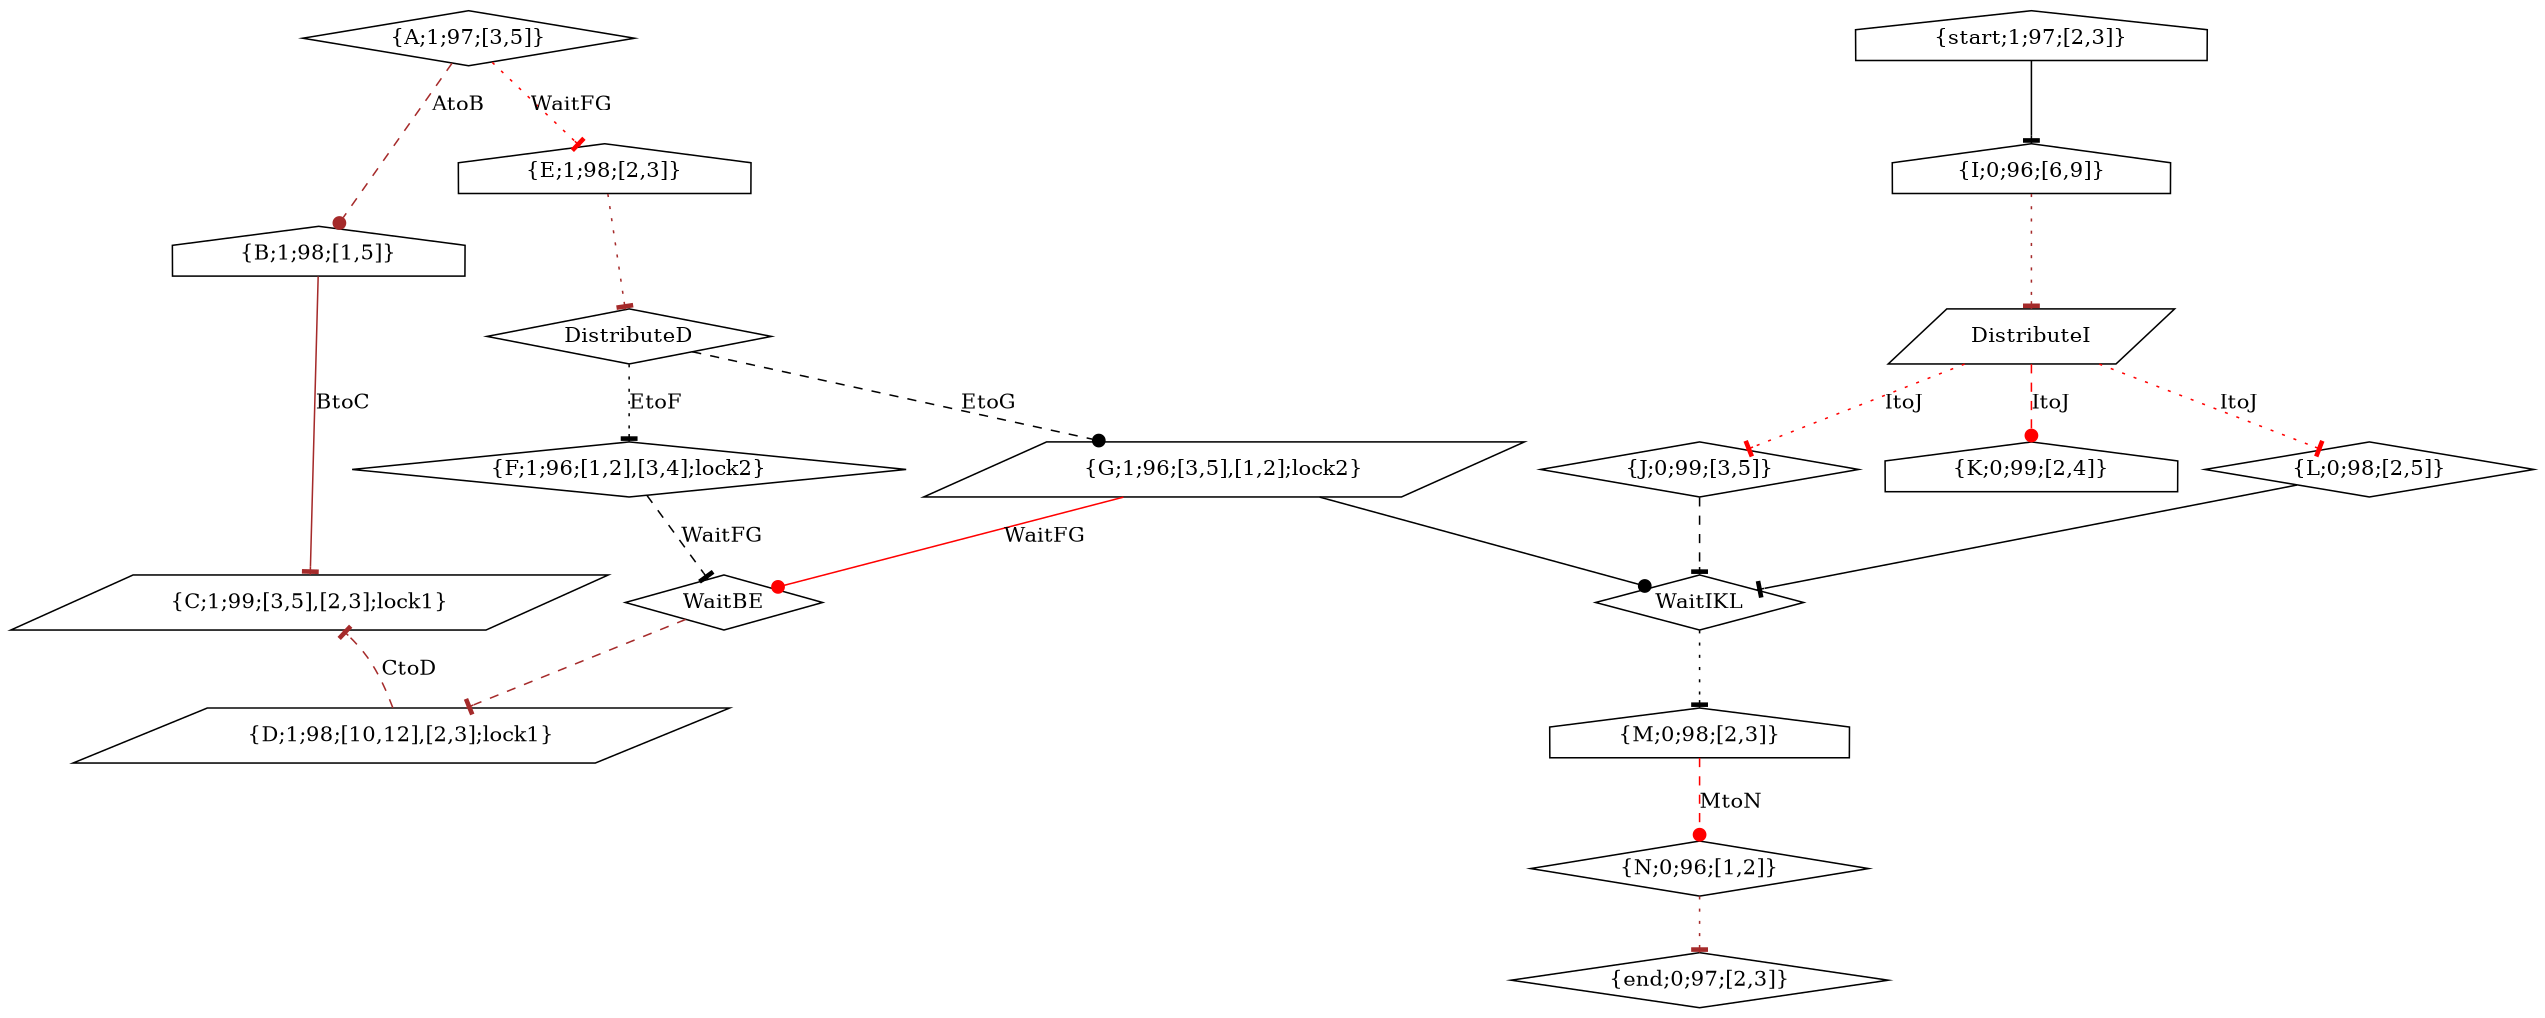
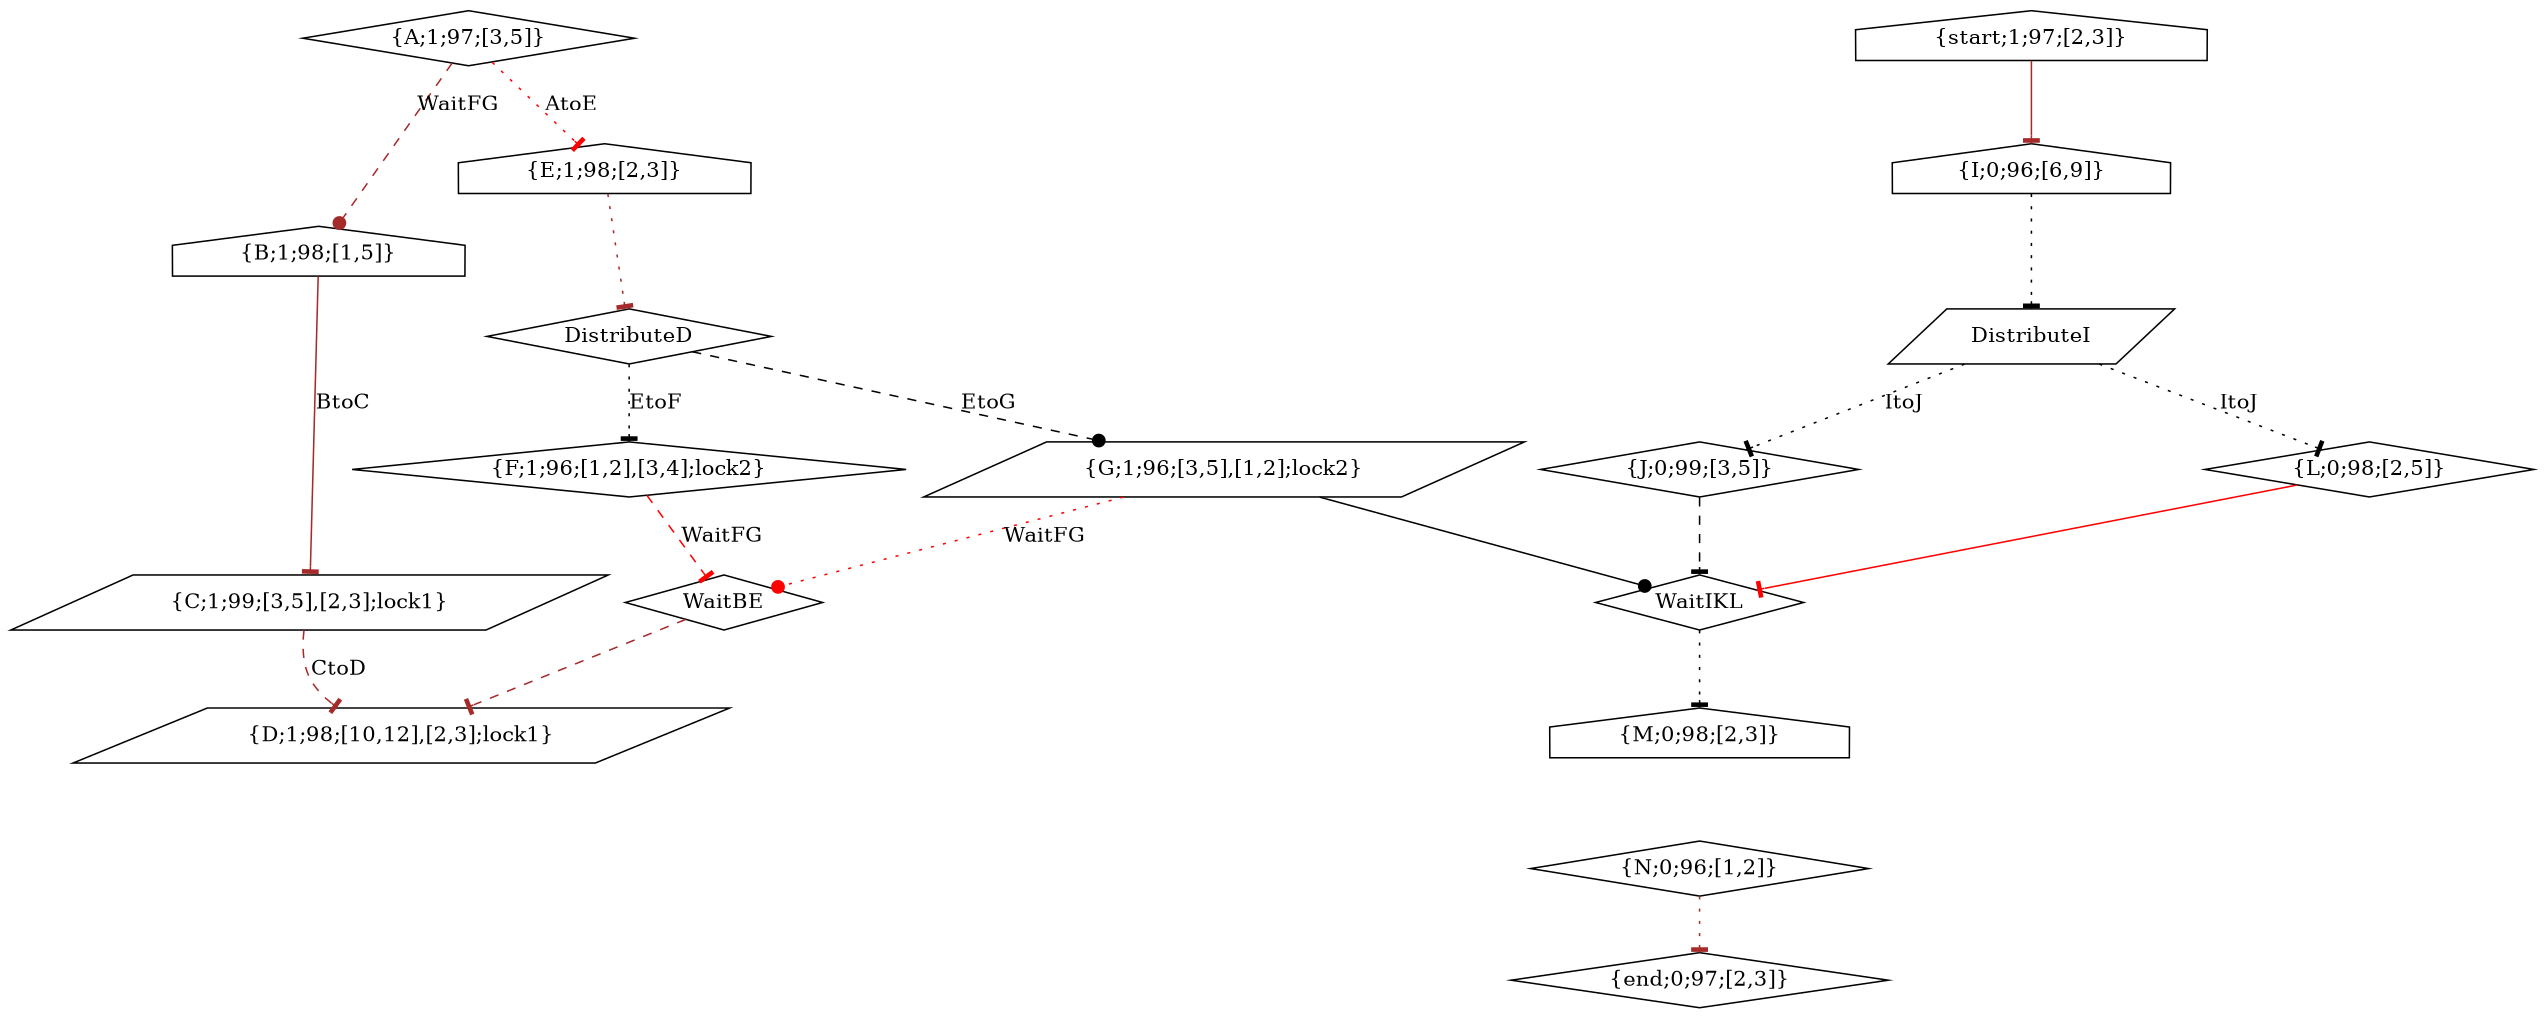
edge "{start;1;97;[2,3]}" -> "{I;0;96;[6,9]}": color black -> brown
edge "{A;1;97;[3,5]}" -> "{B;1;98;[1,5]}": label "AtoB" -> "WaitFG"
edge "{A;1;97;[3,5]}" -> "{E;1;98;[2,3]}": label "WaitFG" -> "AtoE"
edge "{I;0;96;[6,9]}" -> "DistributeI": color brown -> black
edge "DistributeI" -> "{J;0;99;[3,5]}": color red -> black
edge "DistributeI" -> "{L;0;98;[2,5]}": color red -> black
node "{K;0;99;[2,4]}": removed
edge "{F;1;96;[1,2],[3,4];lock2}" -> "WaitBE": color black -> red
edge "{L;0;98;[2,5]}" -> "WaitIKL": color black -> red
edge "{G;1;96;[3,5],[1,2];lock2}" -> "WaitBE": style solid -> dotted
edge "{D;1;98;[10,12],[2,3];lock1}" -> "{C;1;99;[3,5],[2,3];lock1}": reversed
edge "{M;0;98;[2,3]}" -> "{N;0;96;[1,2]}": removed, label "MtoN"
